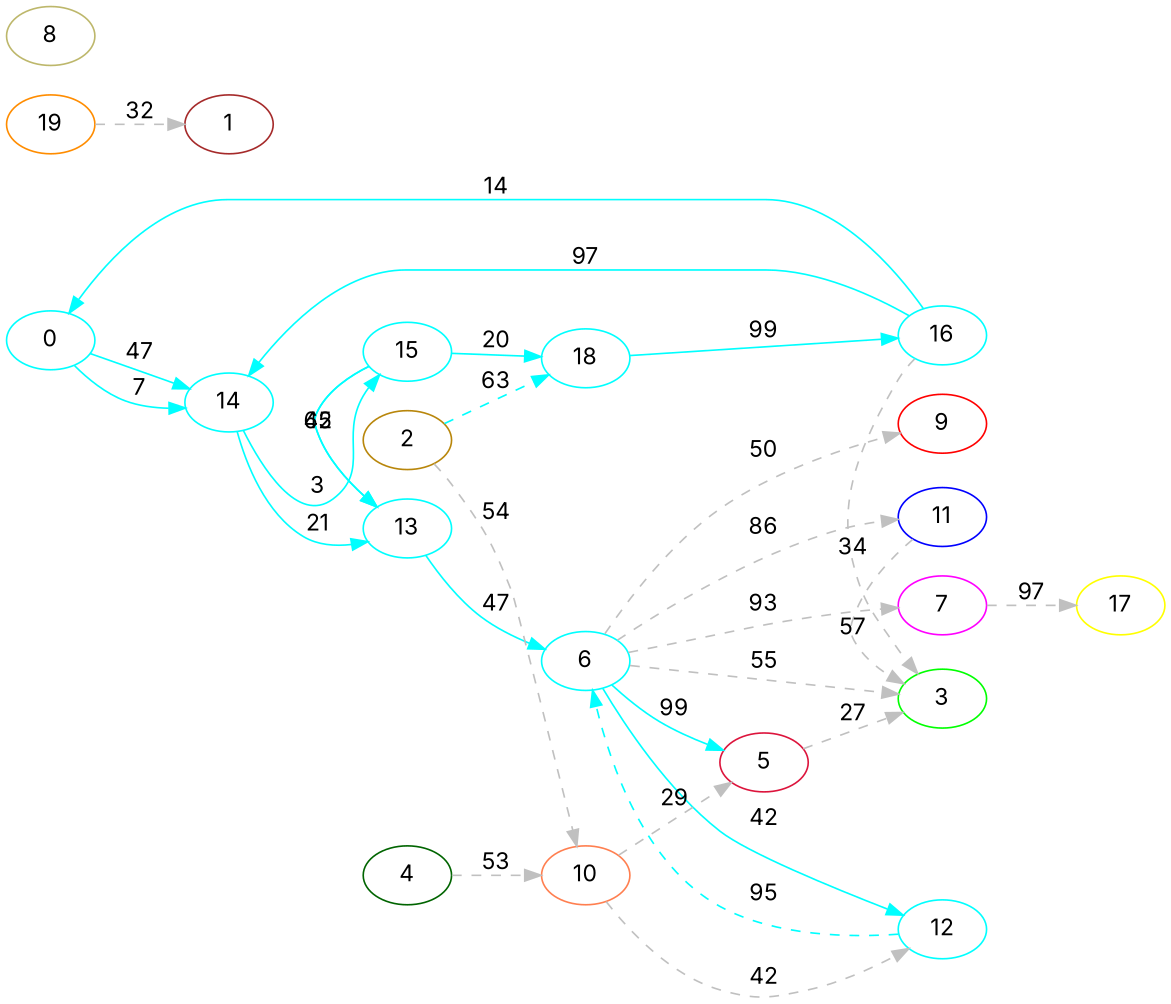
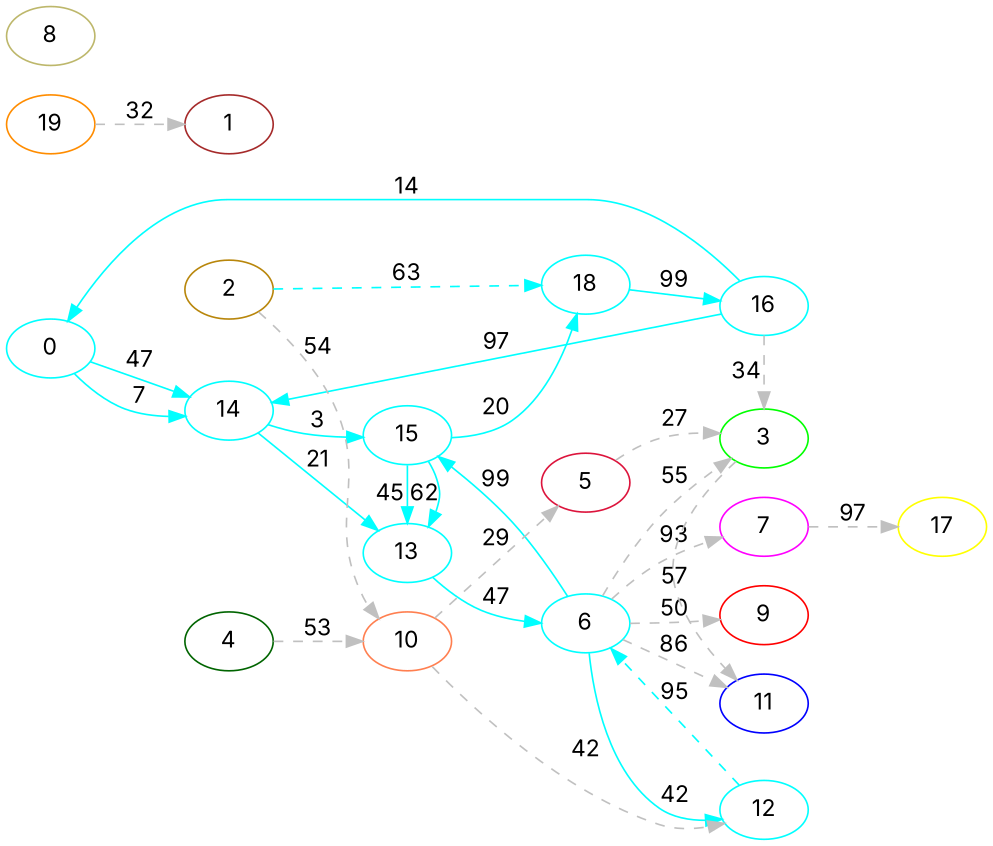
edge "11" -> "3": reversed
edge "6" -> "5": now "6" -> "15"
